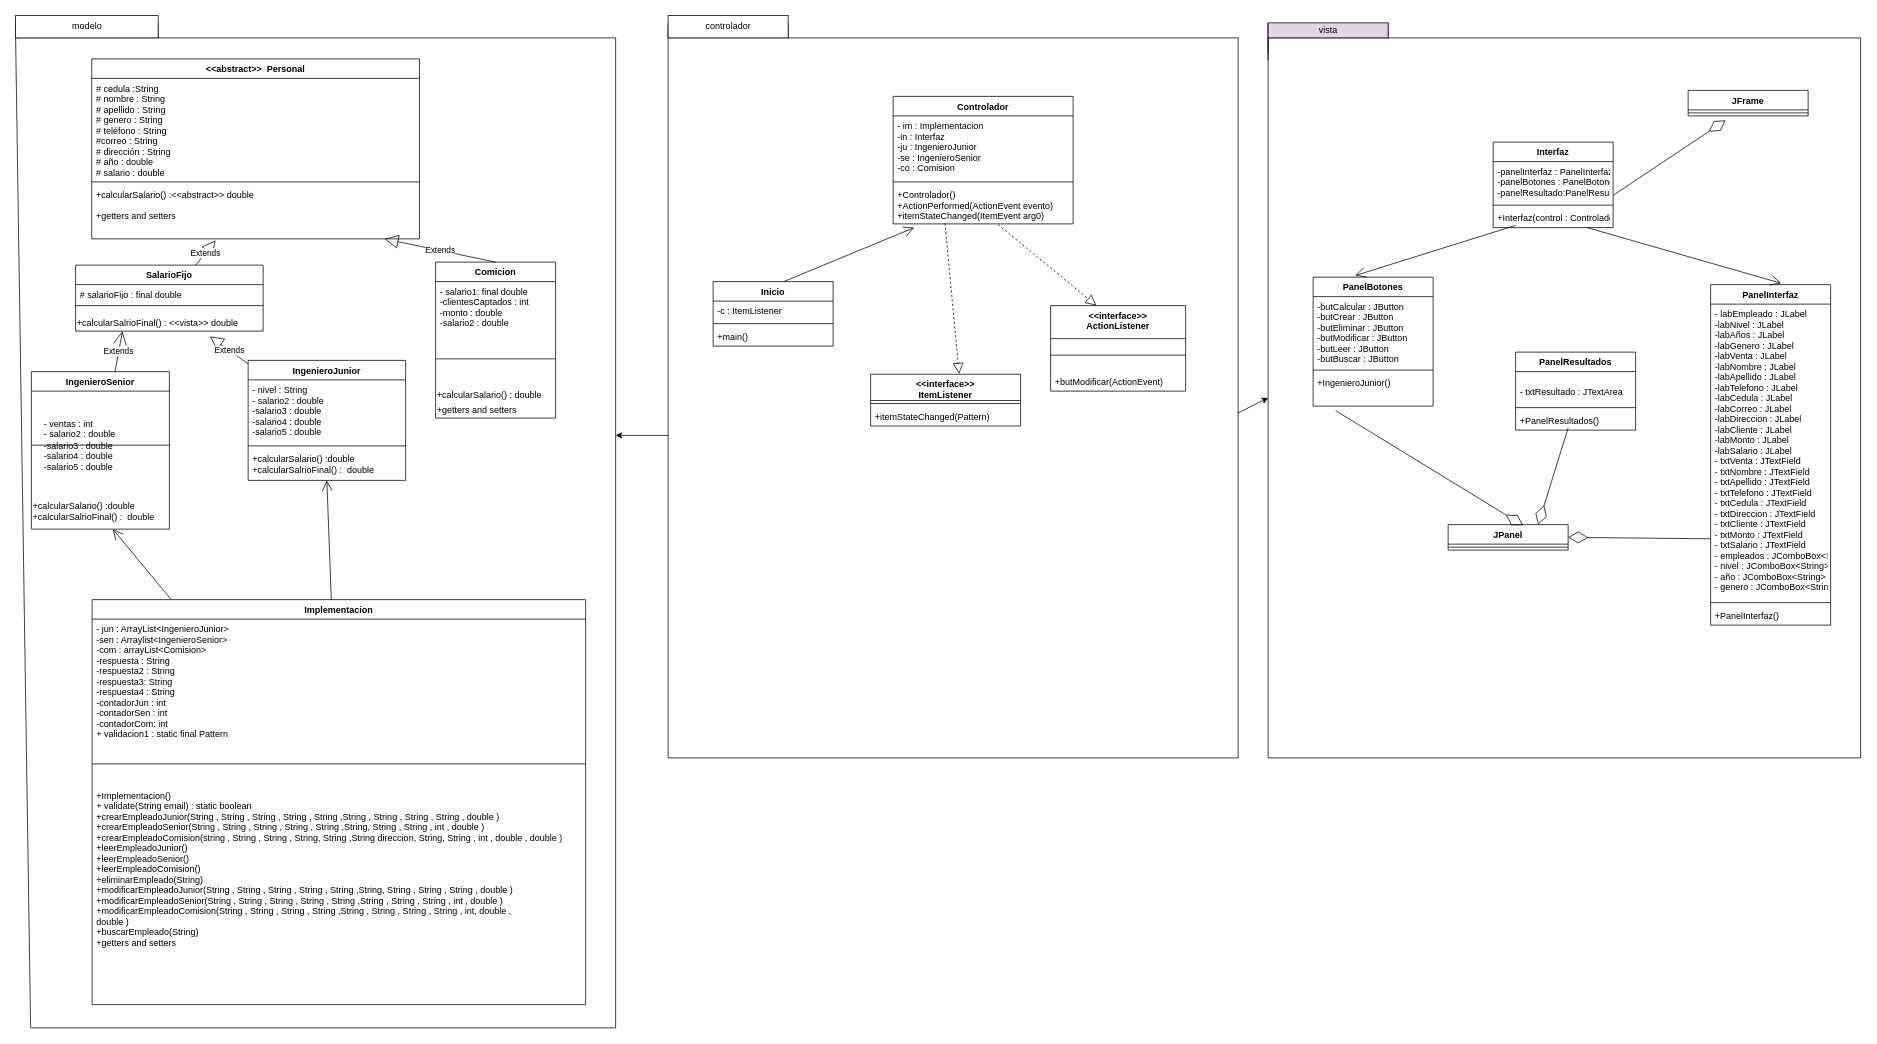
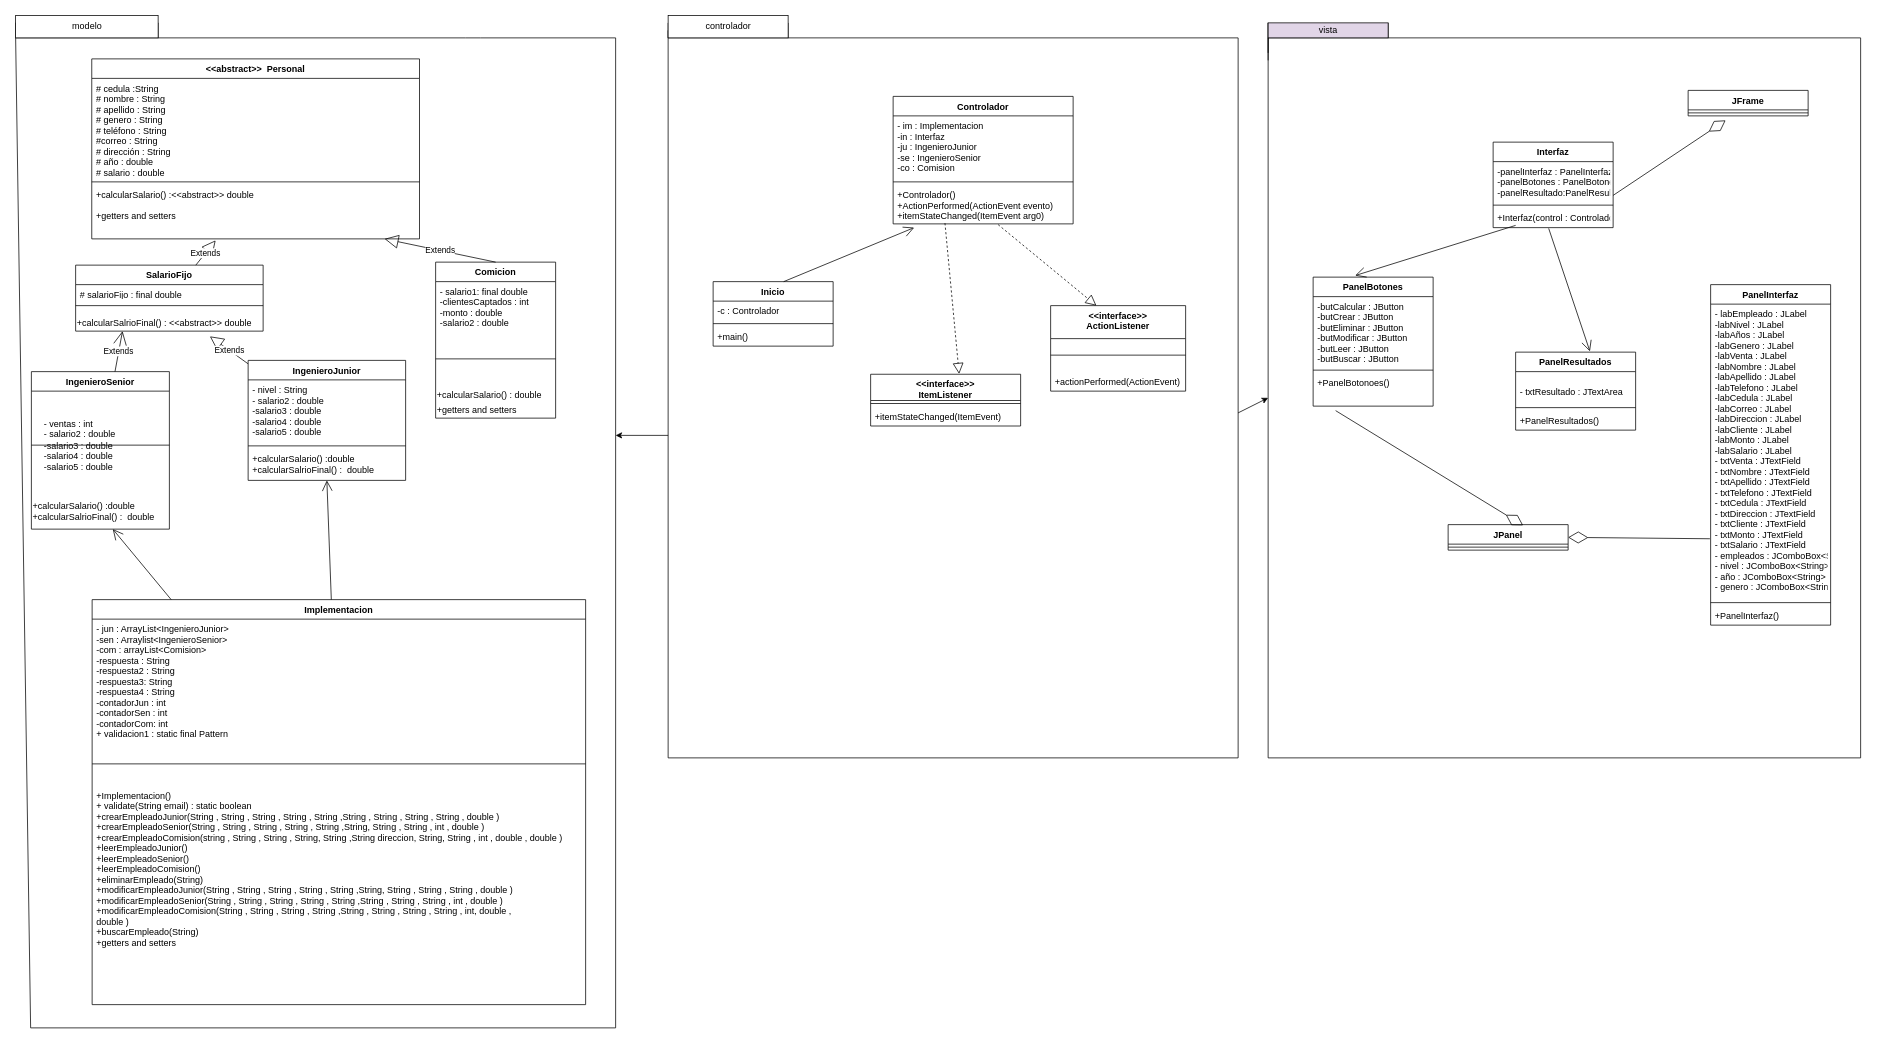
edge "+Interfaz(control : Controlador)" -> "PanelInterfaz": removed
edge "+Interfaz(control : Controlador)" -> "PanelResultados": added
node "-c : ItemListener": label "-c : ItemListener" -> "-c : Controlador"
node "+calcularSalrioFinal() : <<vista>> double": label "+calcularSalrioFinal() : <<vista>> double" -> "+calcularSalrioFinal() : <<abstract>> double"
node "+butModificar(ActionEvent)": label "+butModificar(ActionEvent)" -> "+actionPerformed(ActionEvent)"
node "+IngenieroJunior()": label "+IngenieroJunior()" -> "+PanelBotonoes()"
node "+itemStateChanged(Pattern)": label "+itemStateChanged(Pattern)" -> "+itemStateChanged(ItemEvent)"
edge "+PanelResultados()" -> "JPanel": removed
